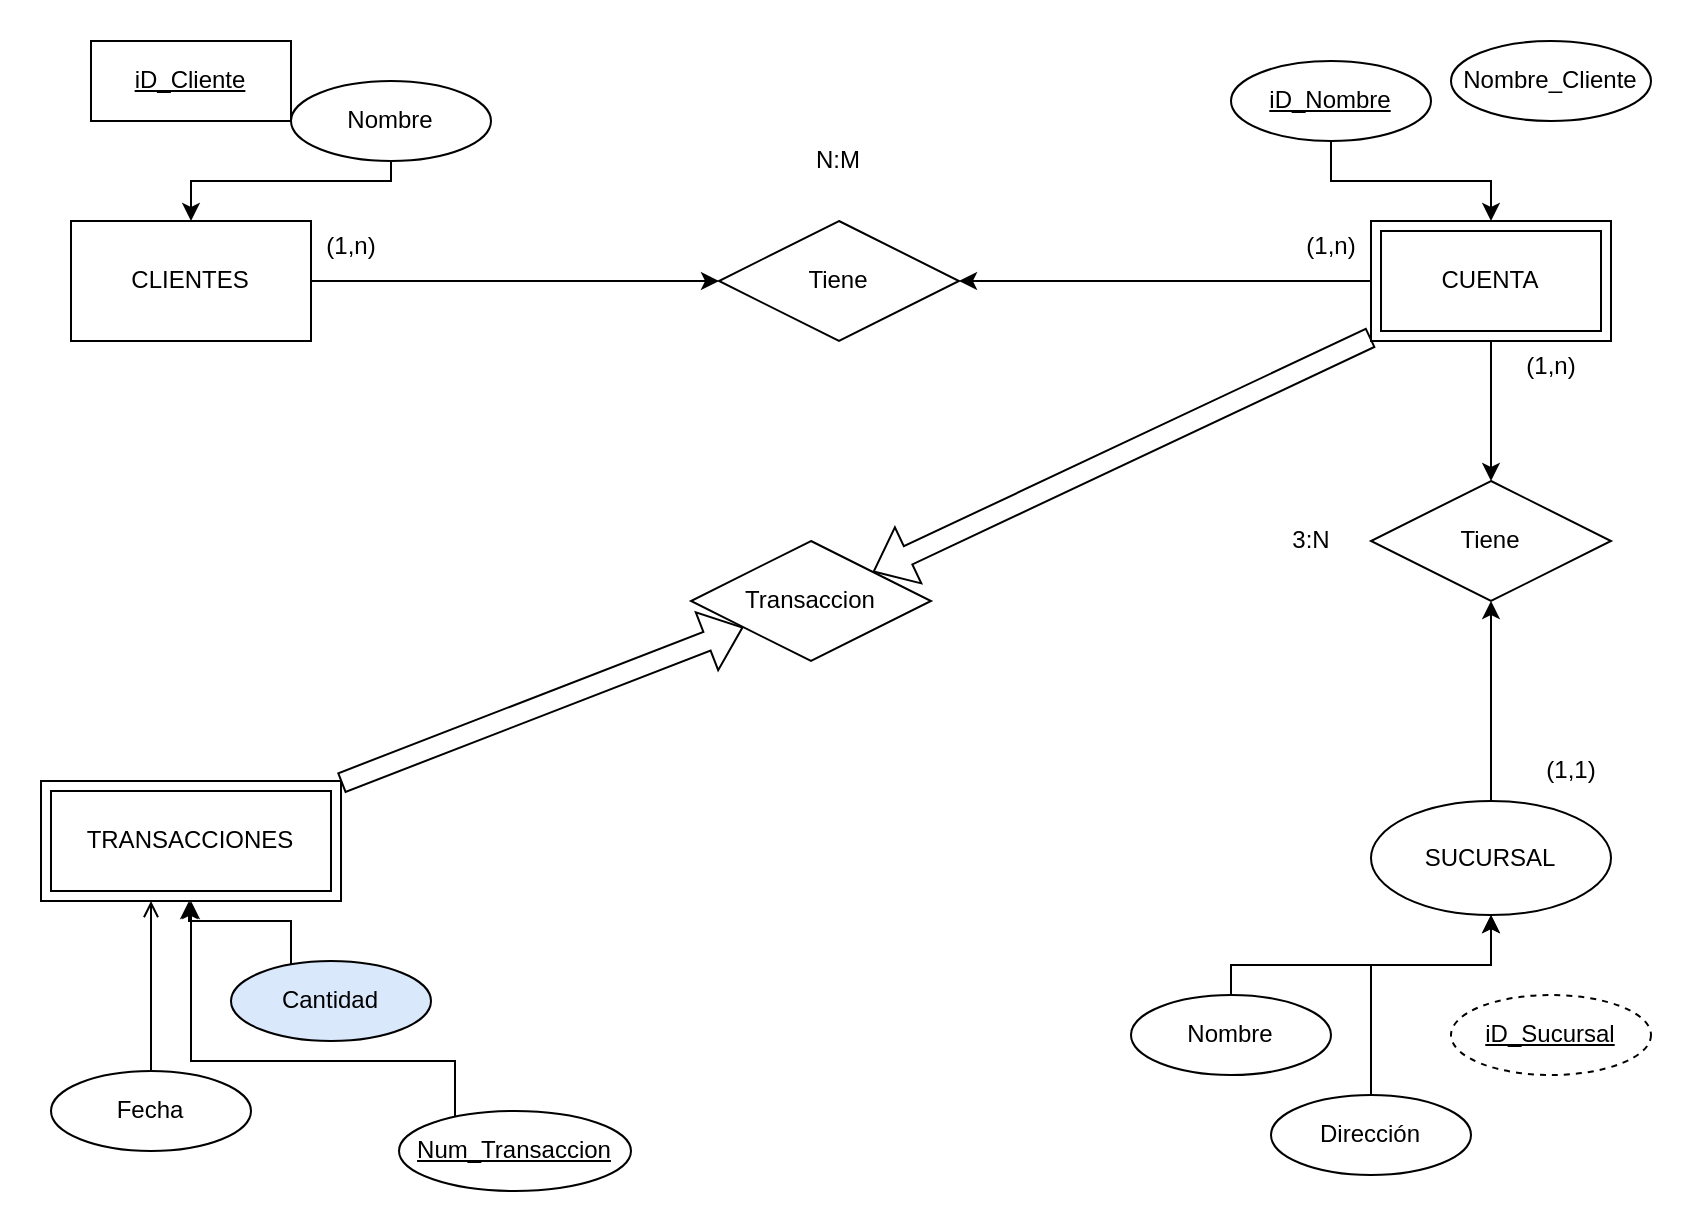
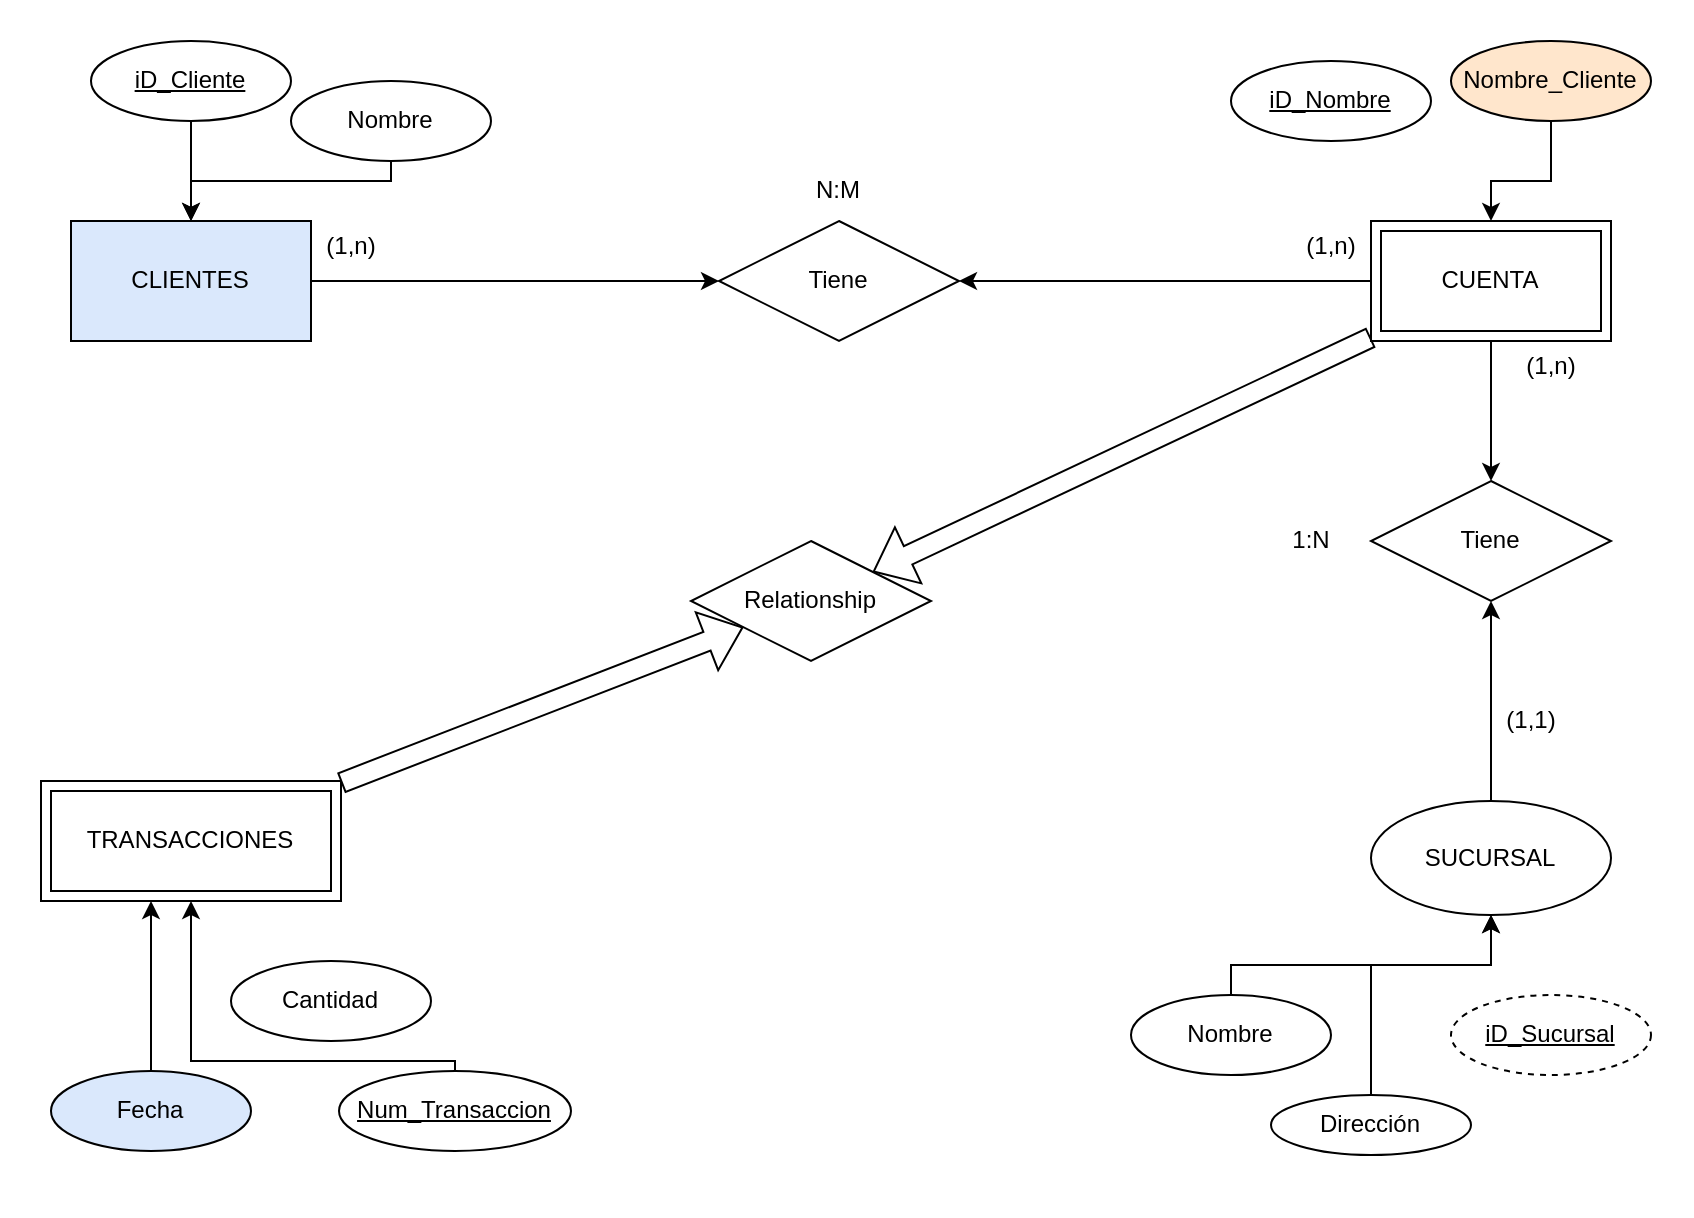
node "iD_Cliente": shape rectangle -> ellipse
node "Nombre_Cliente": fillcolor #ffffff -> #ffe6cc
edge "iD_Cliente" -> "CLIENTES": added
node "N:M": moved (839, 161) -> (839, 191)
edge "Nombre_Cliente" -> "CUENTA": added
edge "iD_Nombre" -> "CUENTA": removed
node "CLIENTES": fillcolor #ffffff -> #dae8fc
node "3:N": label "3:N" -> "1:N"
node "Transaccion": label "Transaccion" -> "Relationship"
node "(1,1)": moved (1571, 771) -> (1531, 721)
edge "Fecha" -> "TRANSACCIONES": arrowhead open -> classic
edge "Cantidad" -> "TRANSACCIONES": removed
node "Cantidad": fillcolor #dae8fc -> #ffffff
node "Fecha": fillcolor #ffffff -> #dae8fc
node "Dirección": size 200x80 -> 200x60
node "Num_Transaccion": moved (515, 1151) -> (455, 1111)
